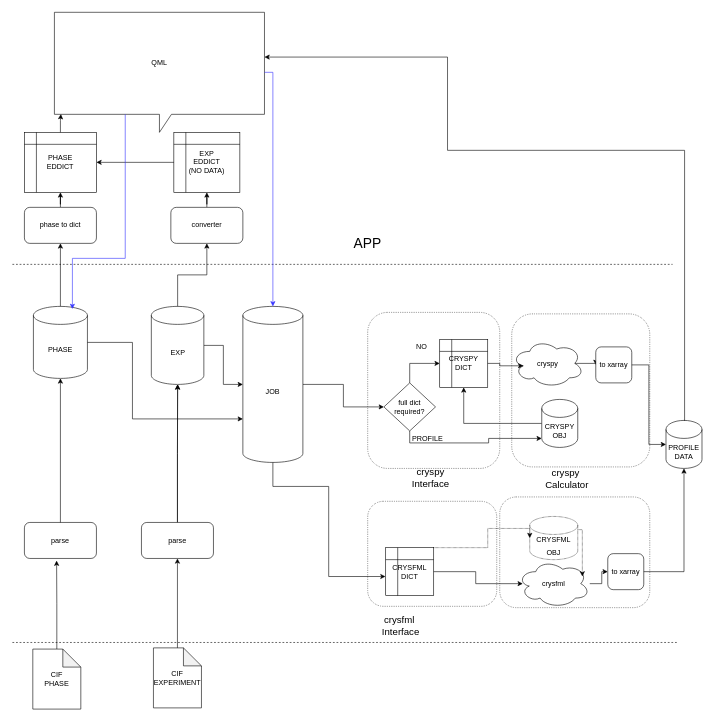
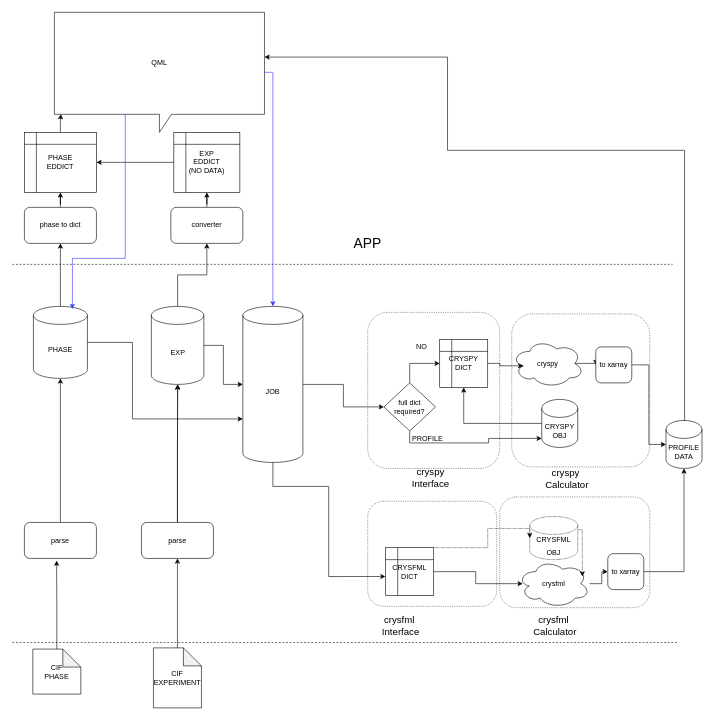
node "crysfml Calculator": added
node "CIF PHASE": size 48x60 -> 48x45
